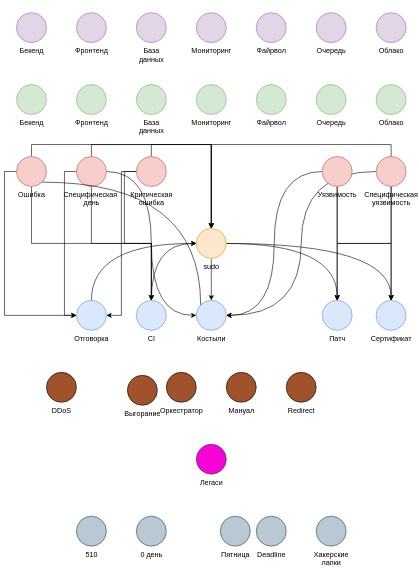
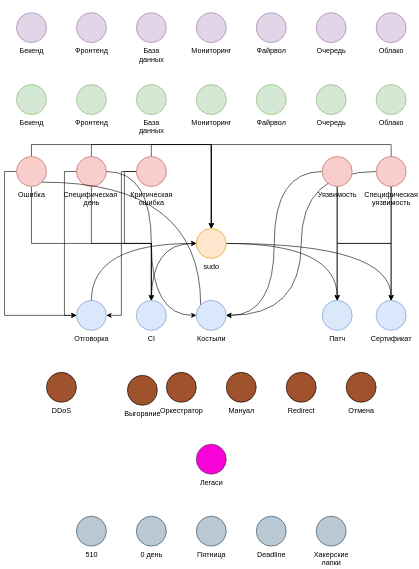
edge "sudo" -> "Костыли": removed
node "Отмена": added
node "Пятница": moved (236, 531) -> (212, 531)
